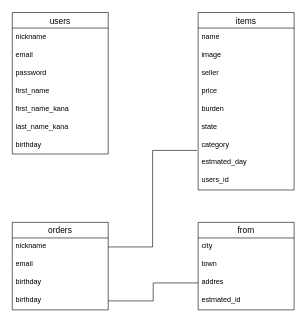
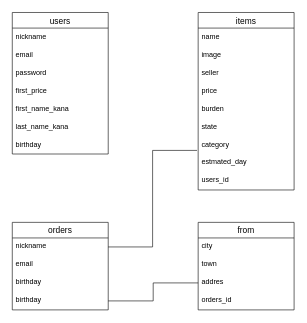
node "first_name": label "first_name" -> "first_price"
node "estmated_id": label "estmated_id" -> "orders_id"
